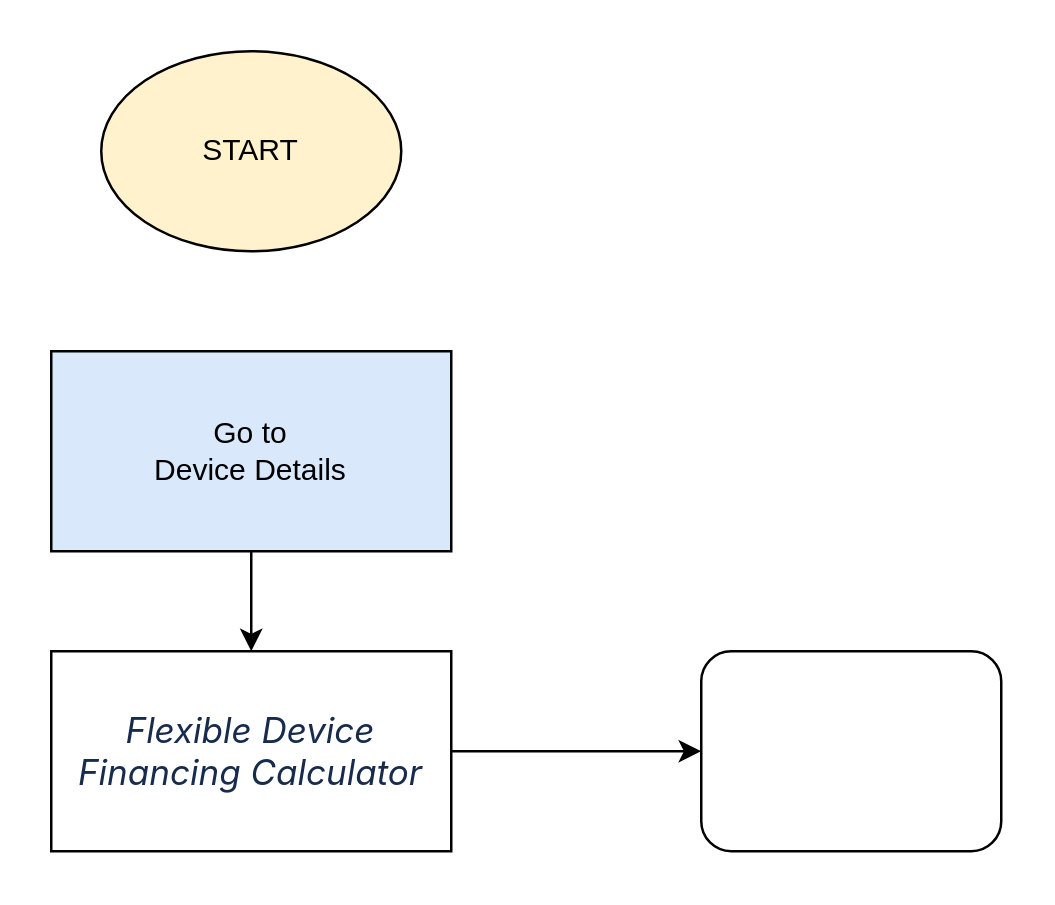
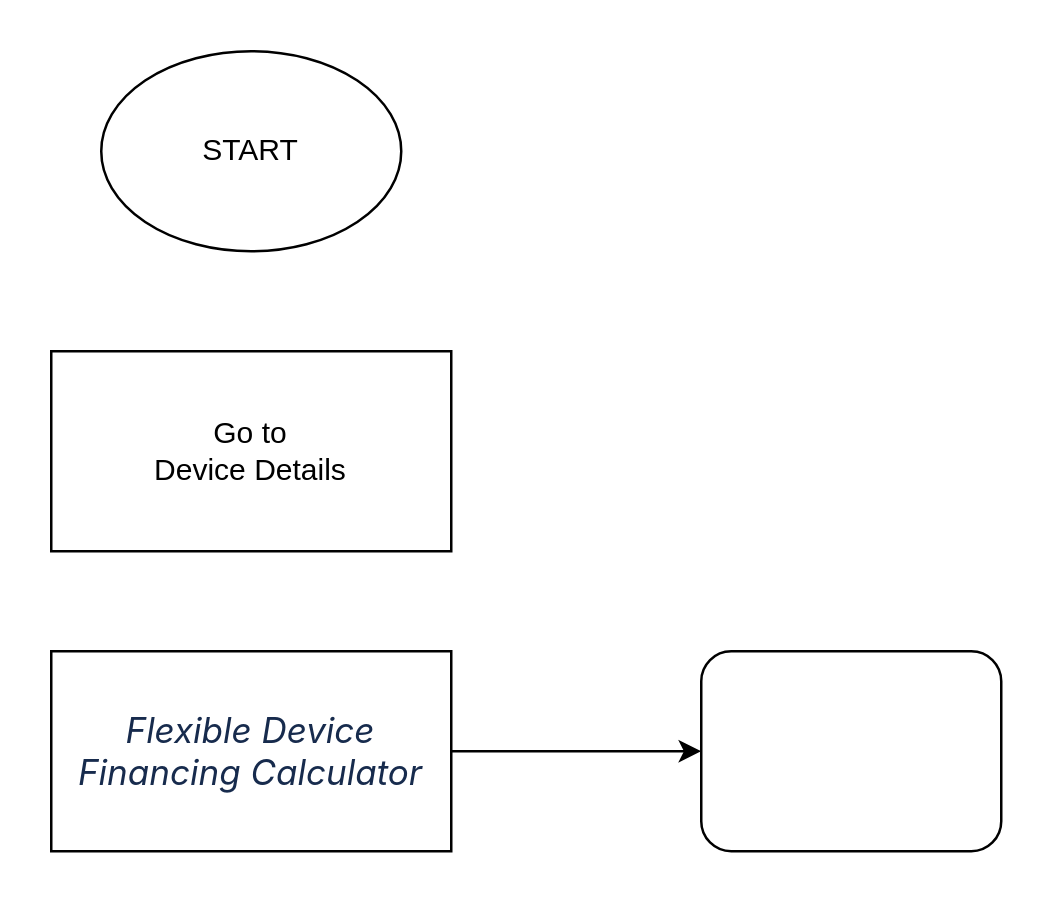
node "START": fillcolor #fff2cc -> #ffffff
node "Go to Device Details": fillcolor #dae8fc -> #ffffff
edge "Go to Device Details" -> "Flexible Device Financing Calculator": removed
